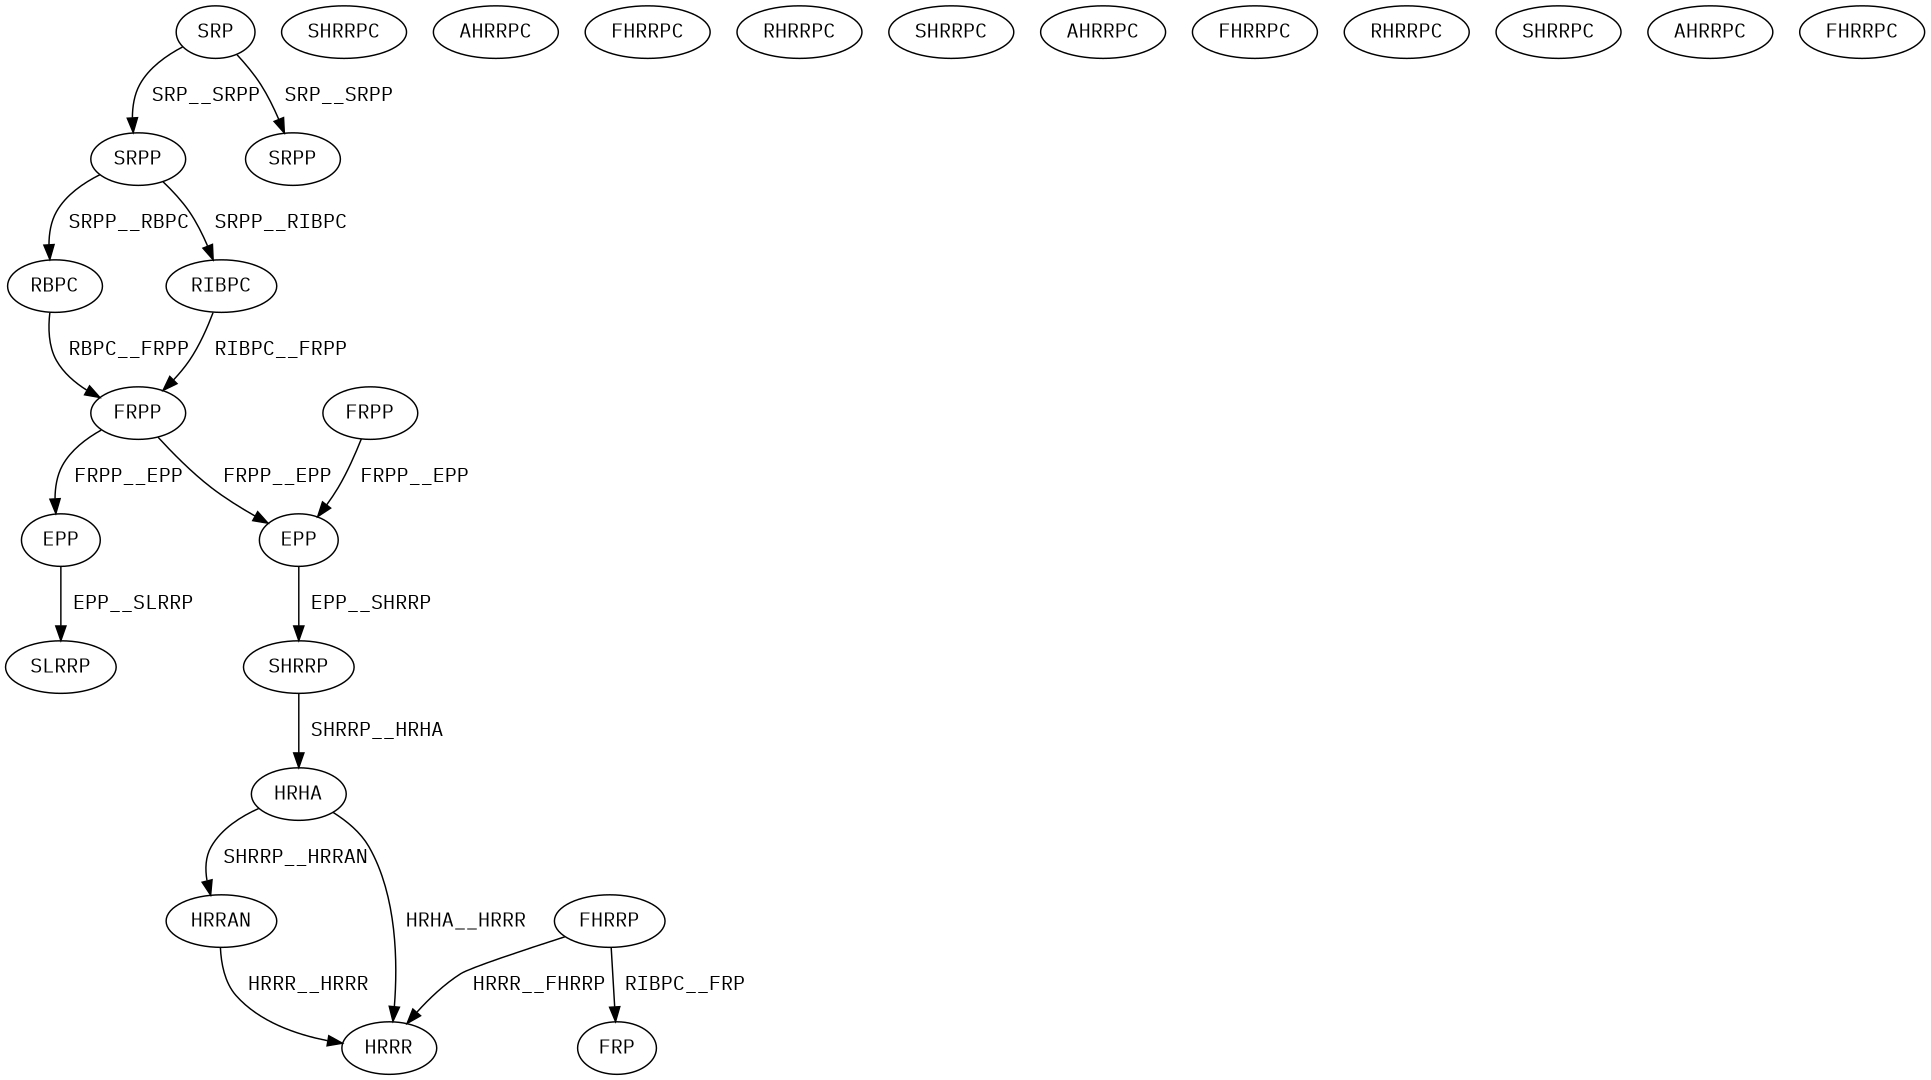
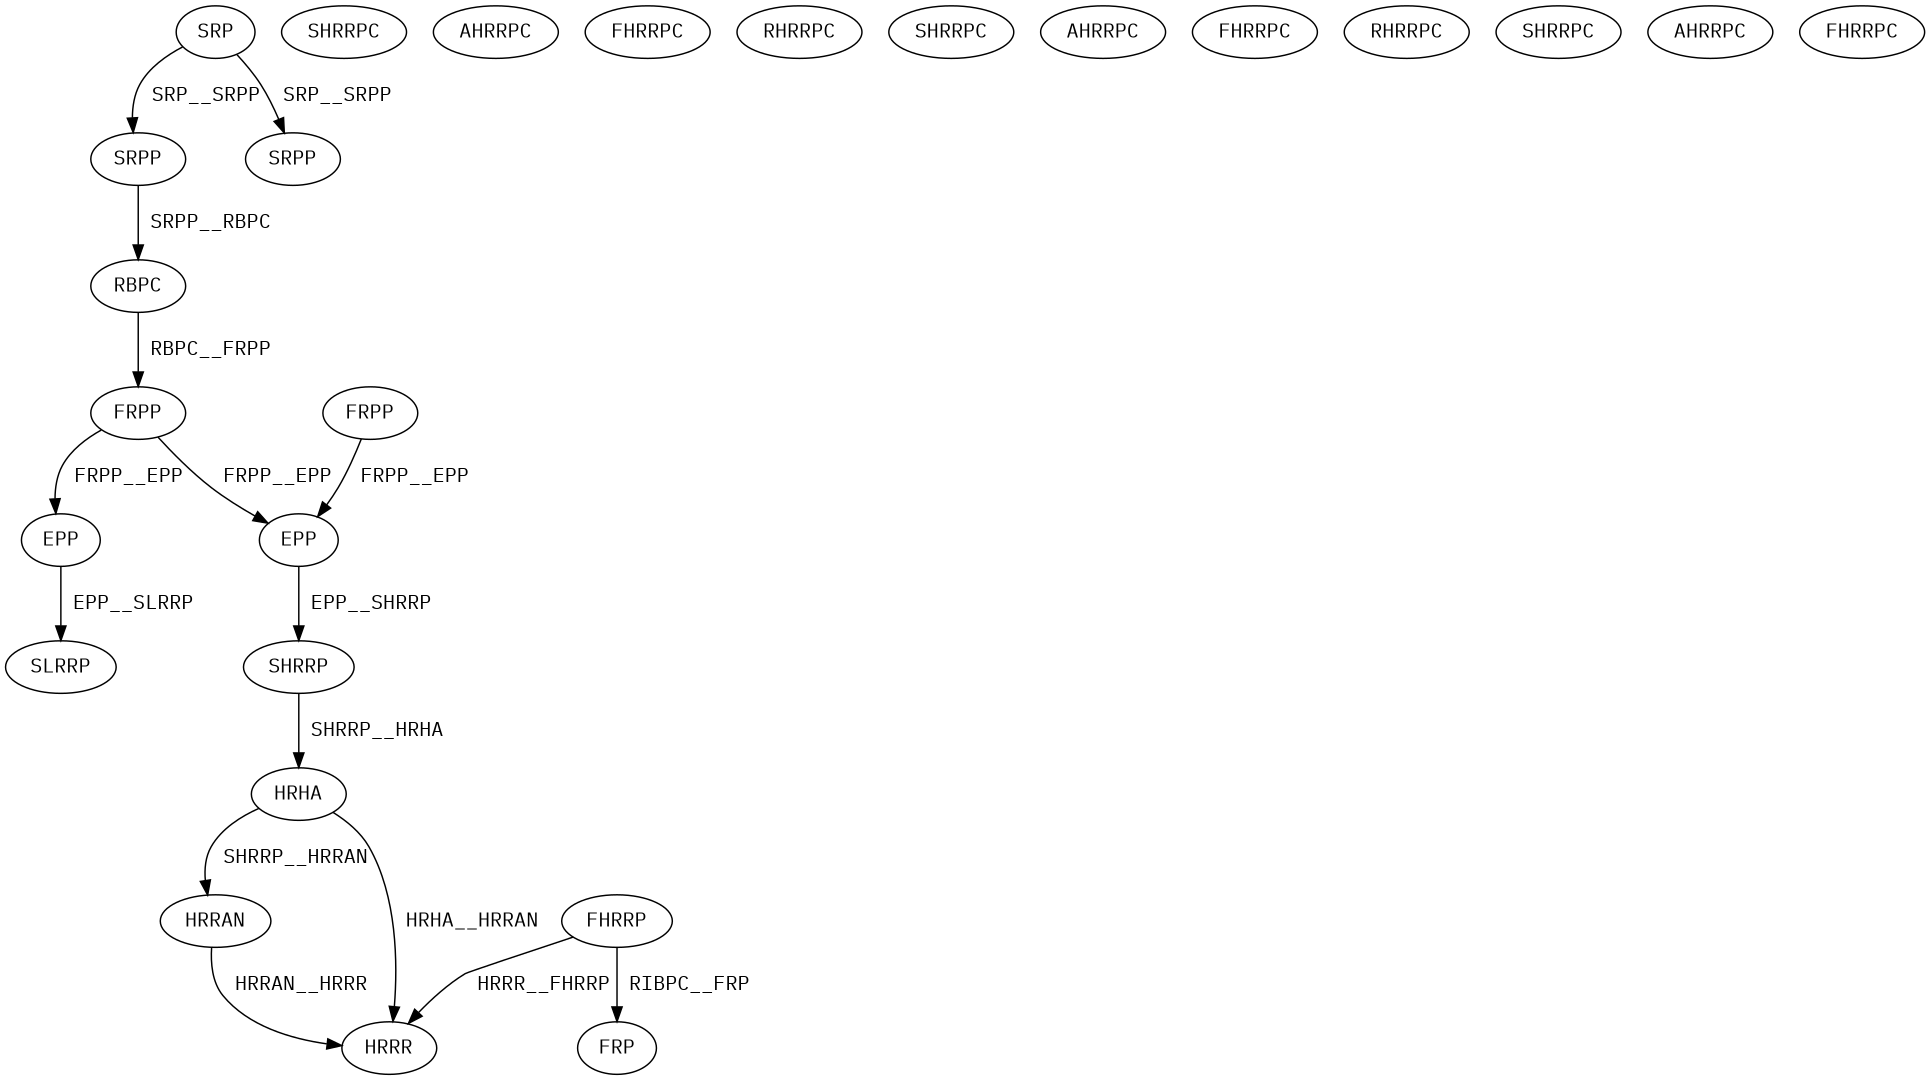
node "RIBPC": removed
edge "HRHA" -> "HRRR": label " HRHA__HRRR" -> " HRHA__HRRAN"
edge "HRRAN" -> "HRRR": label " HRRR__HRRR" -> " HRRAN__HRRR"
